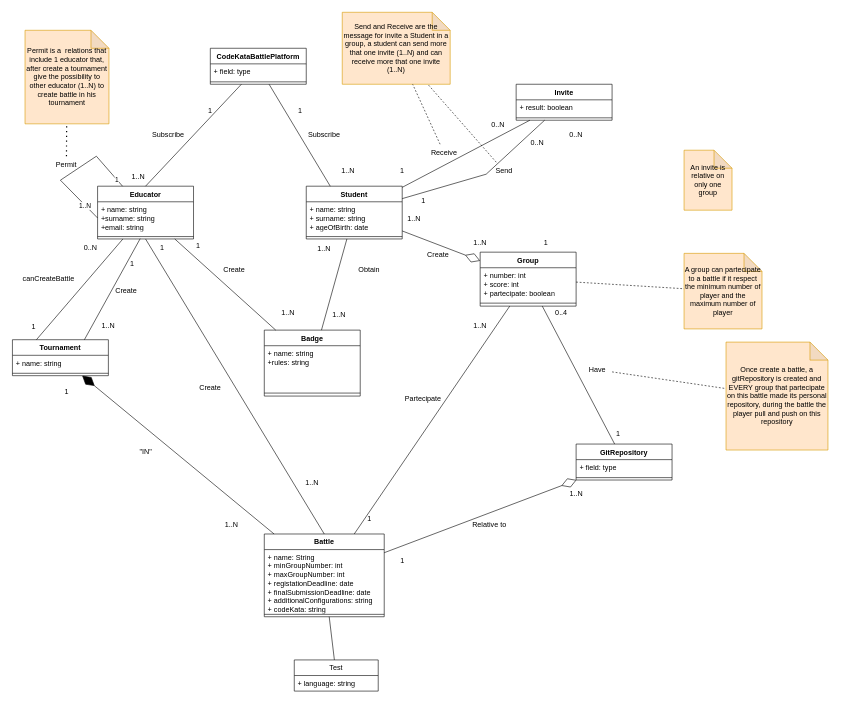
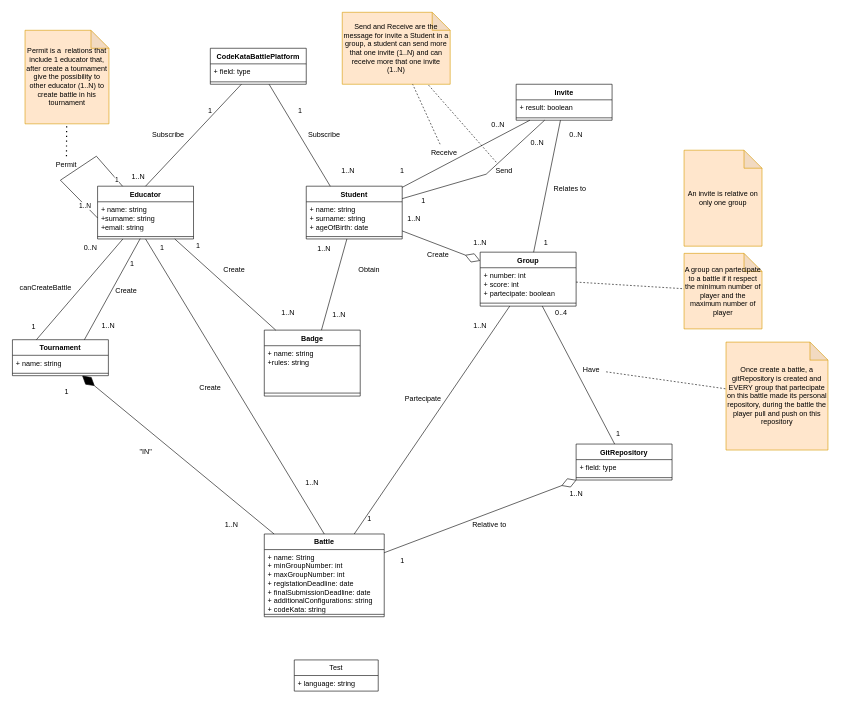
node "An invite is relative on only one group": size 48x60 -> 78x96
edge "Invite" -- "Group": added
node "Relates to": added
node "canCreateBattle": moved (48, 279) -> (45, 288)
node "Have": moved (597, 370) -> (591, 370)
edge "Battle" -- "Test": removed
